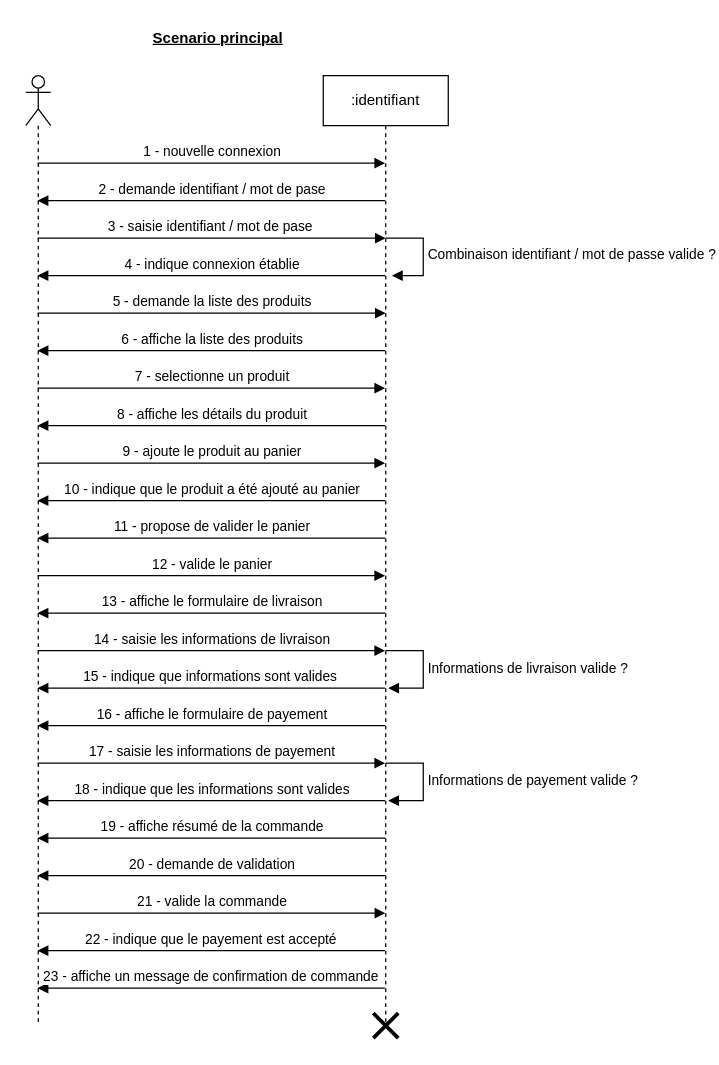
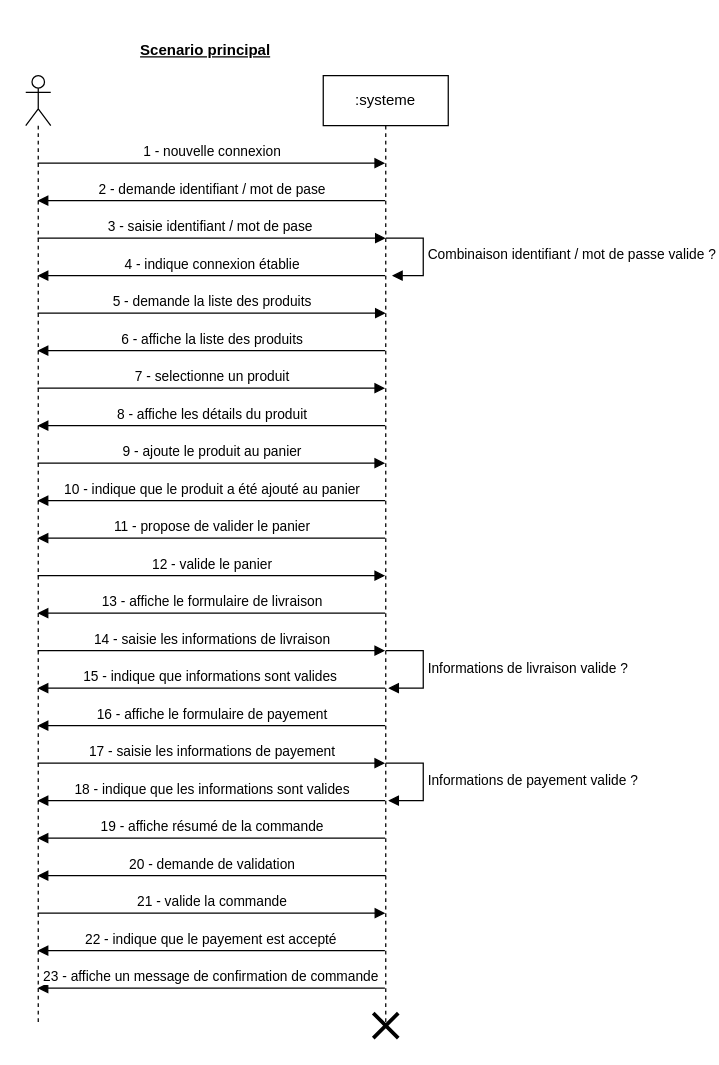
node "Scenario principal": moved (218, 38) -> (206, 51)
node ":identifiant": label ":identifiant" -> ":systeme"
